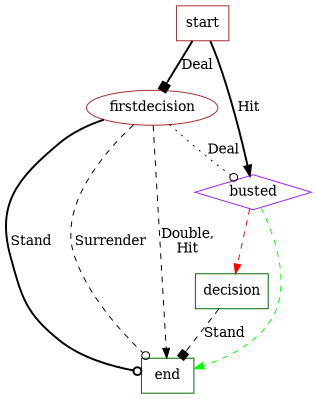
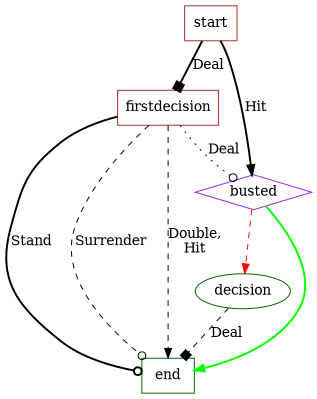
node "firstdecision": shape ellipse -> box
node "decision": shape box -> ellipse
edge "busted" -> "end": style dashed -> bold
edge "decision" -> "end": label "Stand" -> "Deal"
